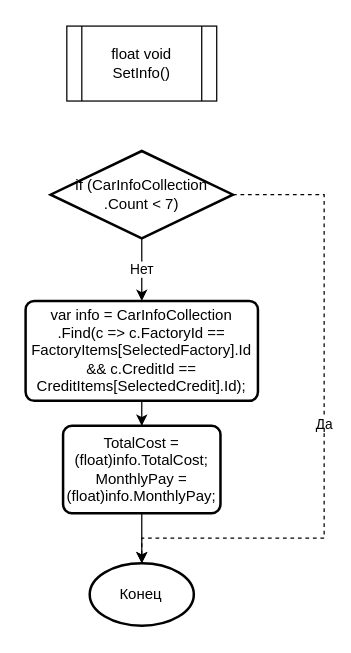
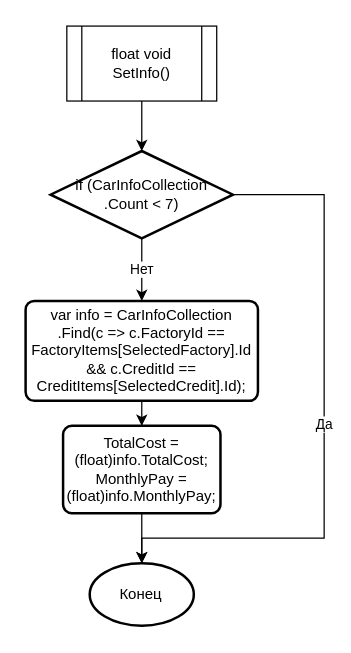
edge "float void SetInfo()" -> "if (CarInfoCollection .Count < 7)": added
edge "if (CarInfoCollection .Count < 7)" -> "Конец": style dashed -> solid
